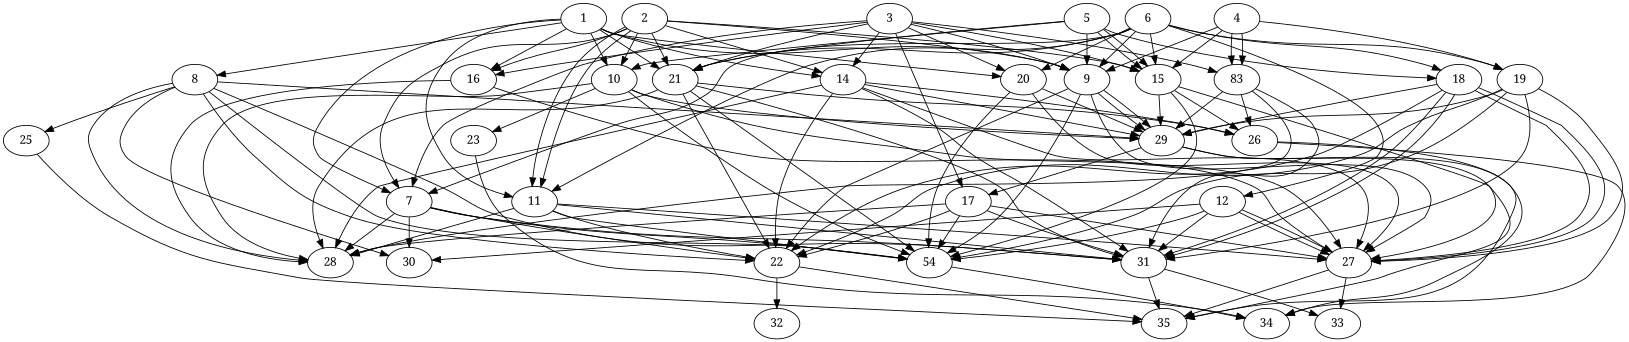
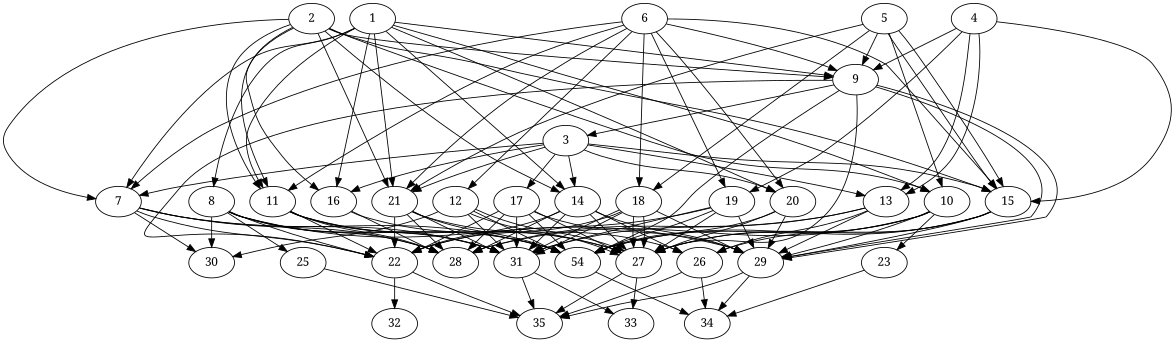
edge "3" -> "9": reversed
node "83": label "83" -> "13"
edge "29" -> "17": reversed
